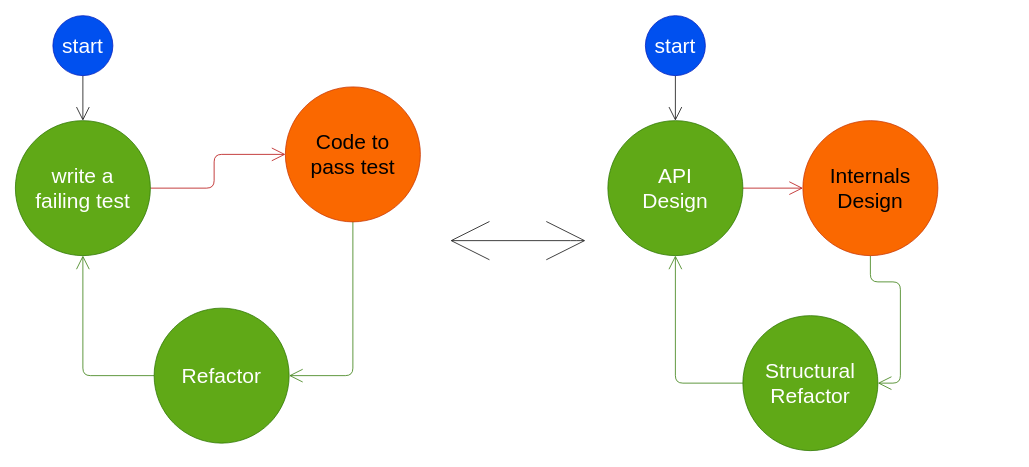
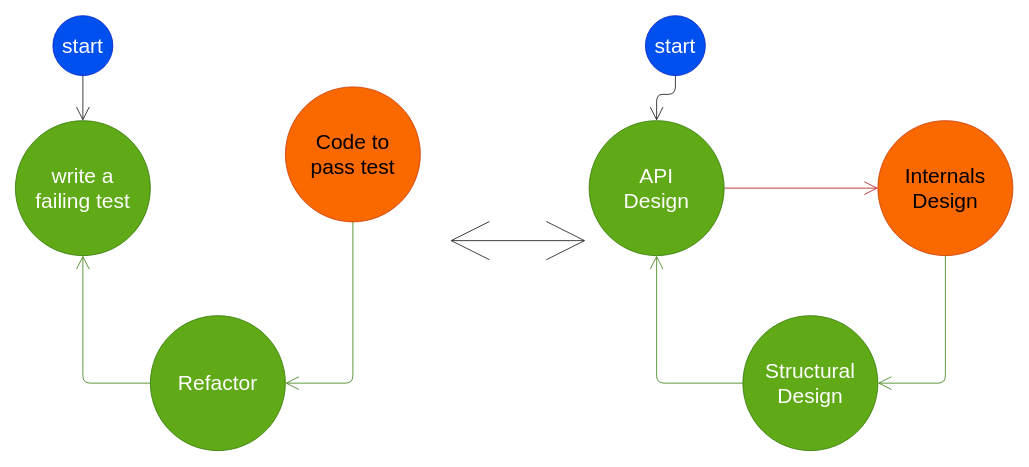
edge "write a failing test" -> "Code to pass test": removed
node "API Design": moved (675, 188) -> (657, 188)
node "Internals Design": moved (870, 188) -> (945, 188)
node "Refactor": moved (222, 375) -> (218, 383)
node "Structural Refactor": label "Structural Refactor" -> "Structural Design"
